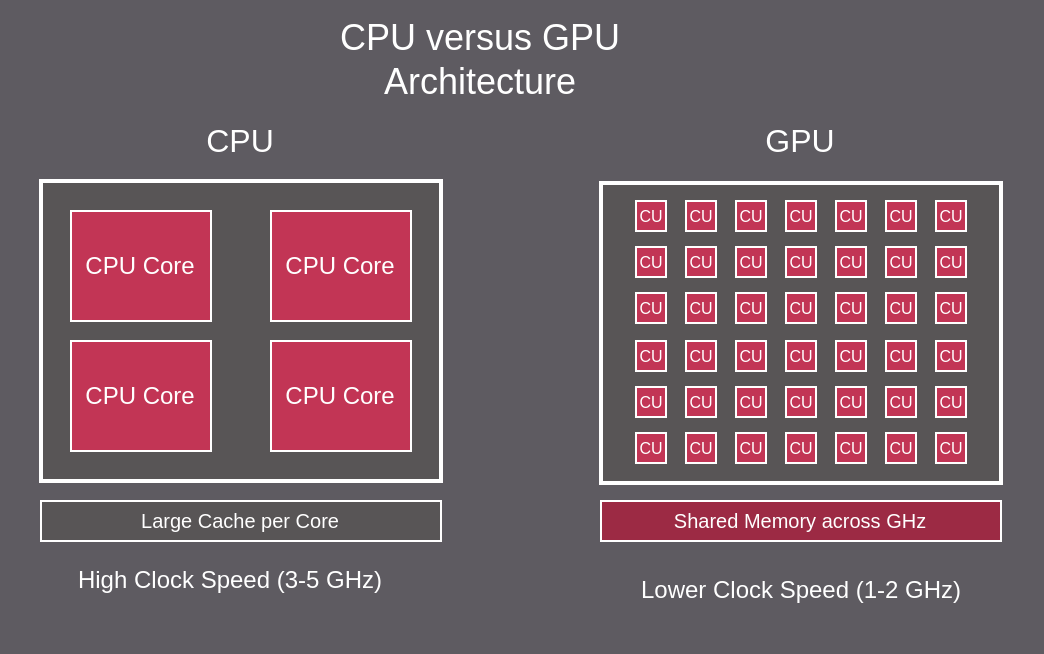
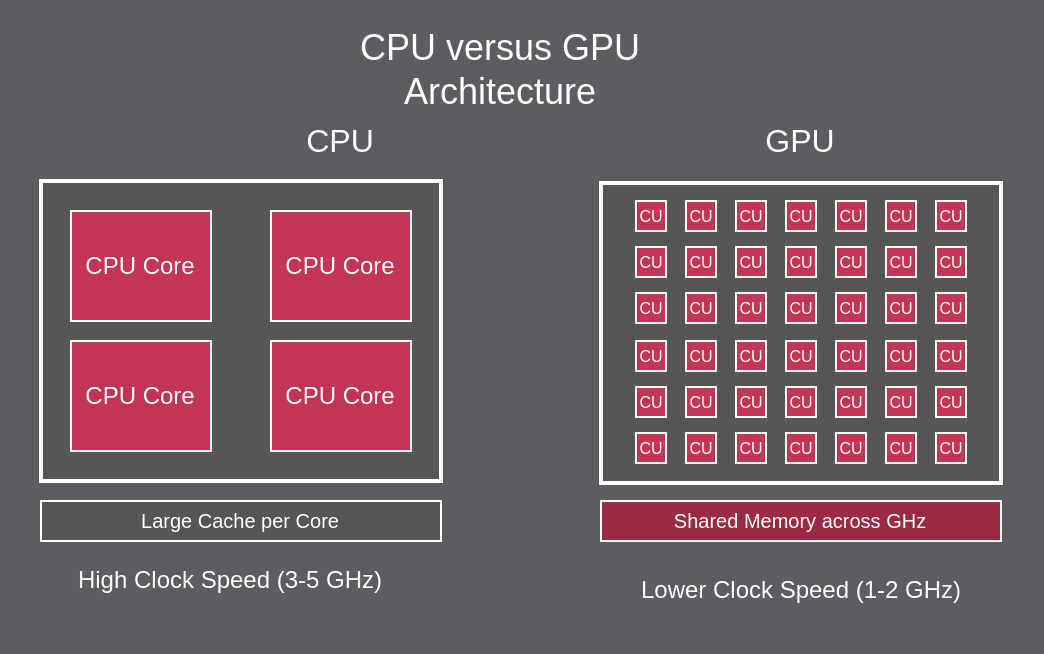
node "CPU versus GPU Architecture": moved (481, 61) -> (501, 71)
node "CPU": moved (241, 141) -> (341, 141)
